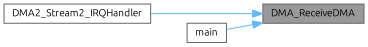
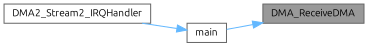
edge "DMA2_Stream2_IRQHandler" -> "DMA_ReceiveDMA": now "DMA2_Stream2_IRQHandler" -> "main"
